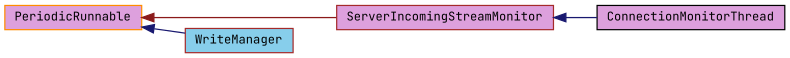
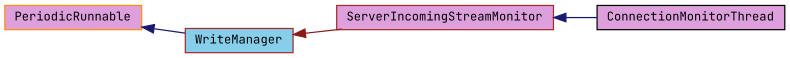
edge "ServerIncomingStreamMonitor" -> "PeriodicRunnable": now "ServerIncomingStreamMonitor" -> "WriteManager"
